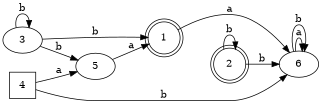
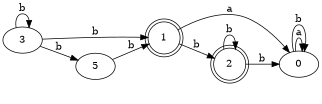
edge "5" -> "1": label "a" -> "b"
edge "1" -> "2": added, label "b"
node "6": label "6" -> "0"
node "4": removed
